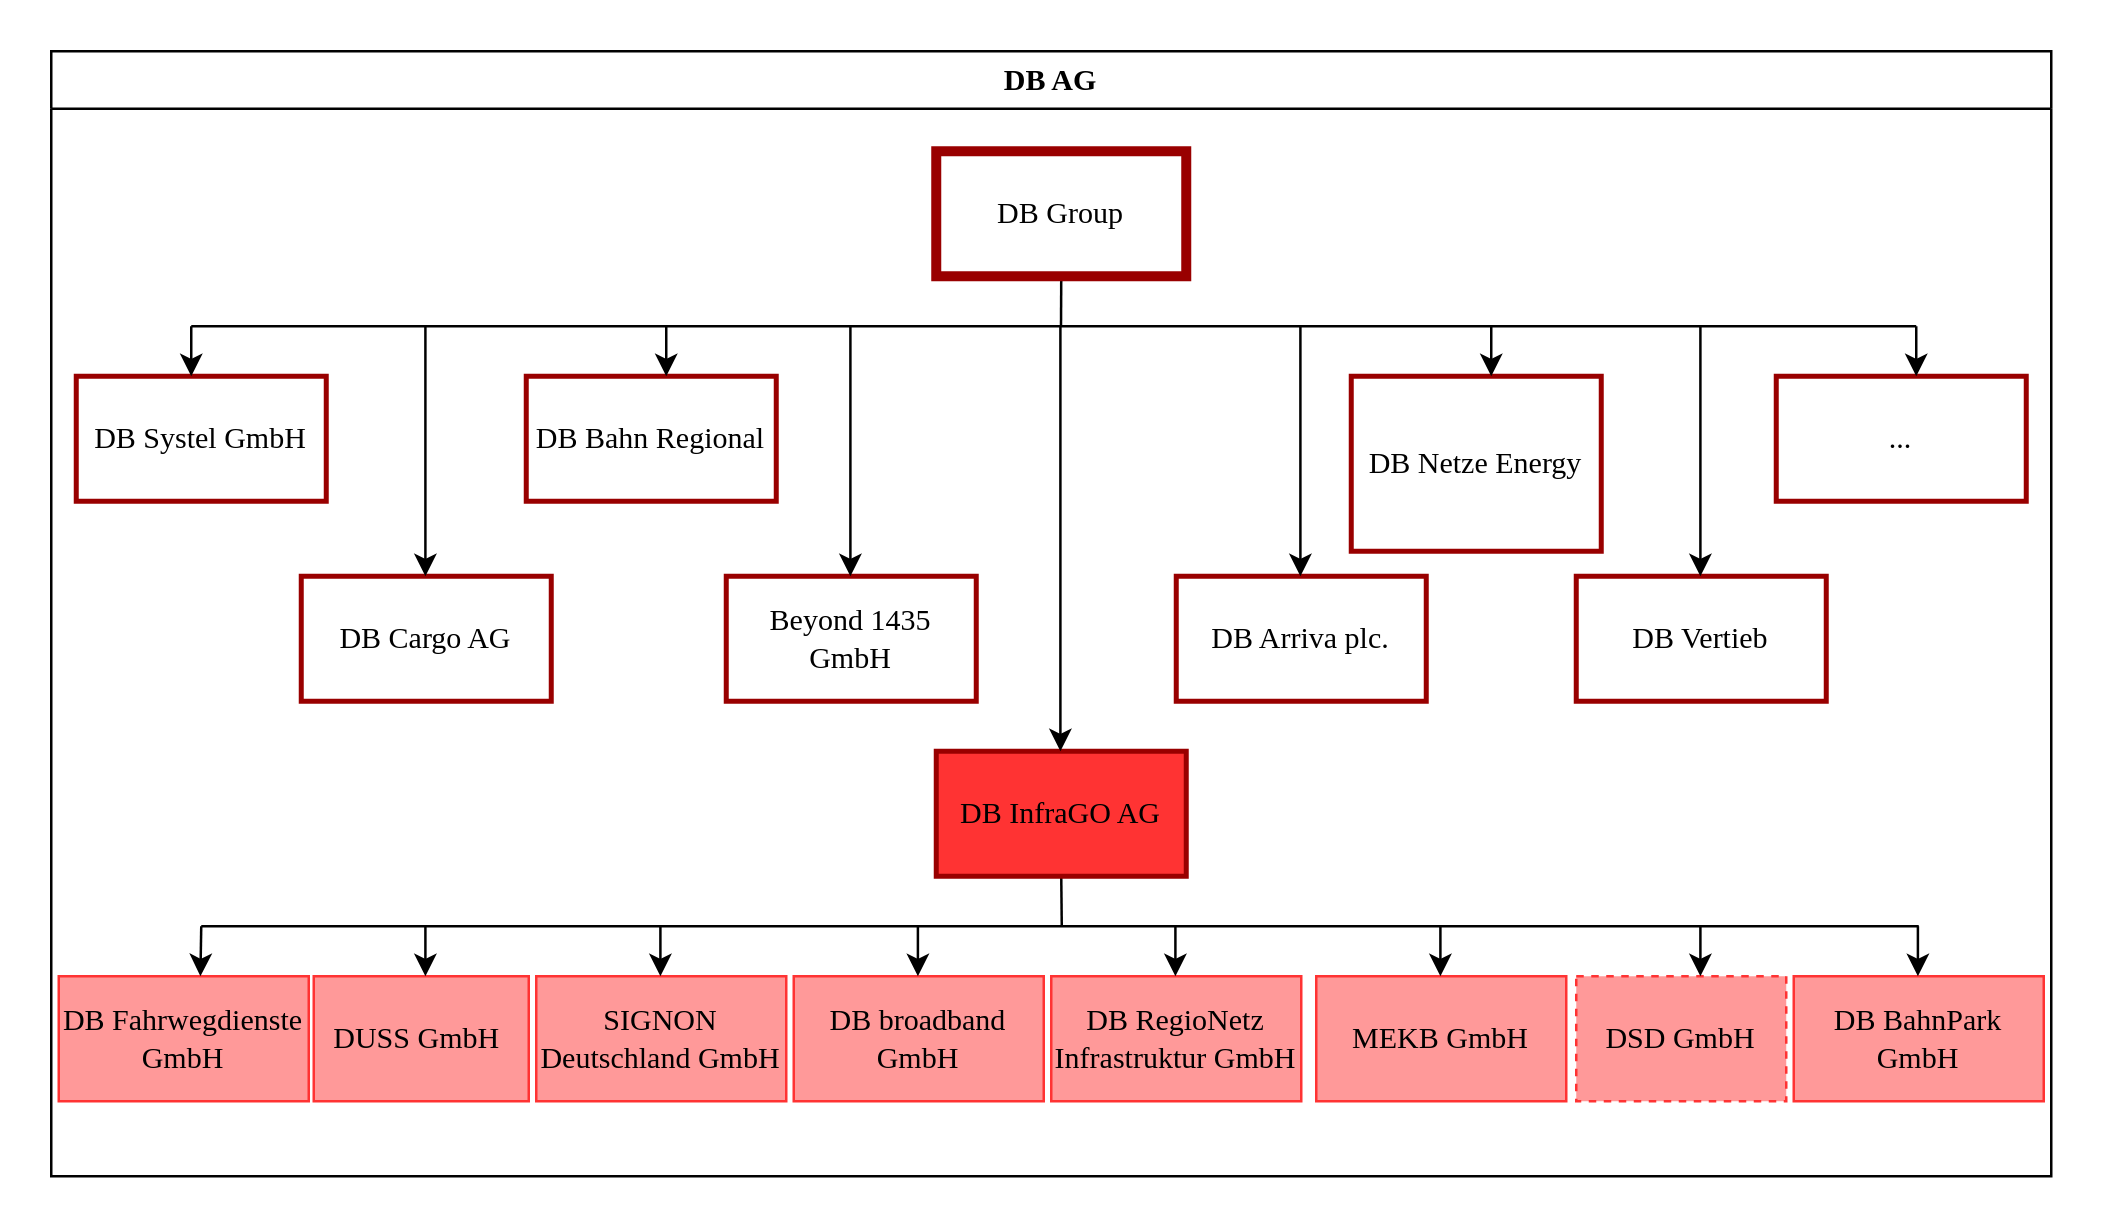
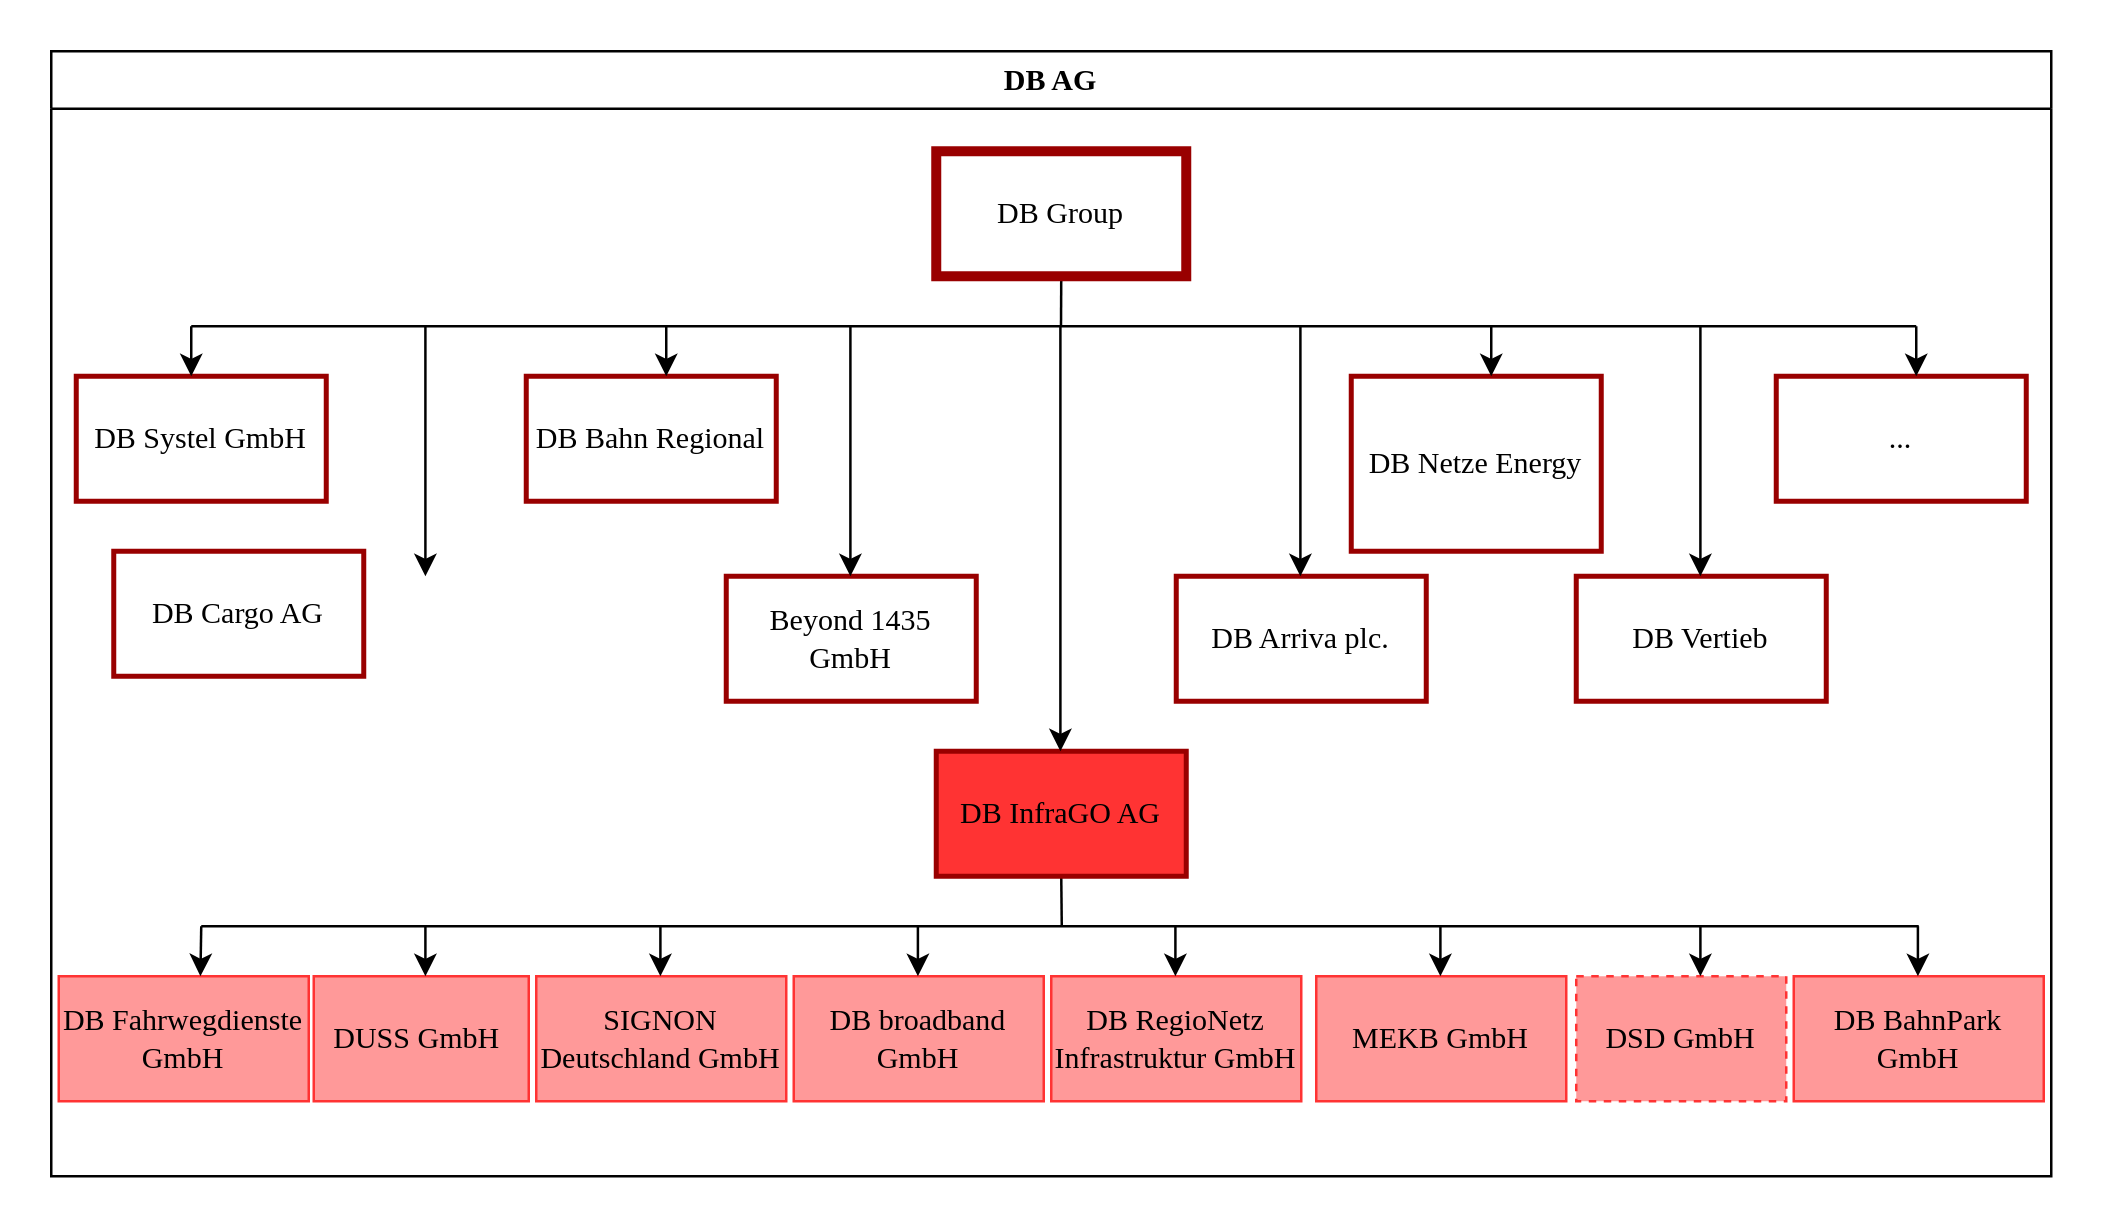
node "DB Cargo AG": moved (426, 639) -> (239, 614)
